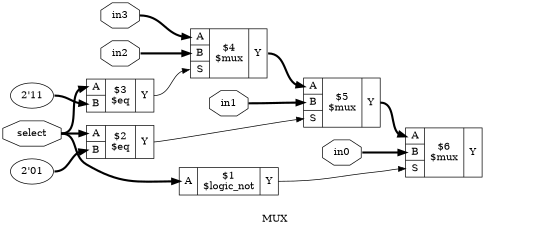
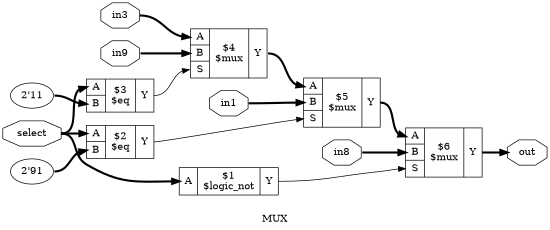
node "in2": label "in2" -> "in9"
node "in0": label "in0" -> "in8"
node "out": added
node "2'01": label "2'01" -> "2'91"
